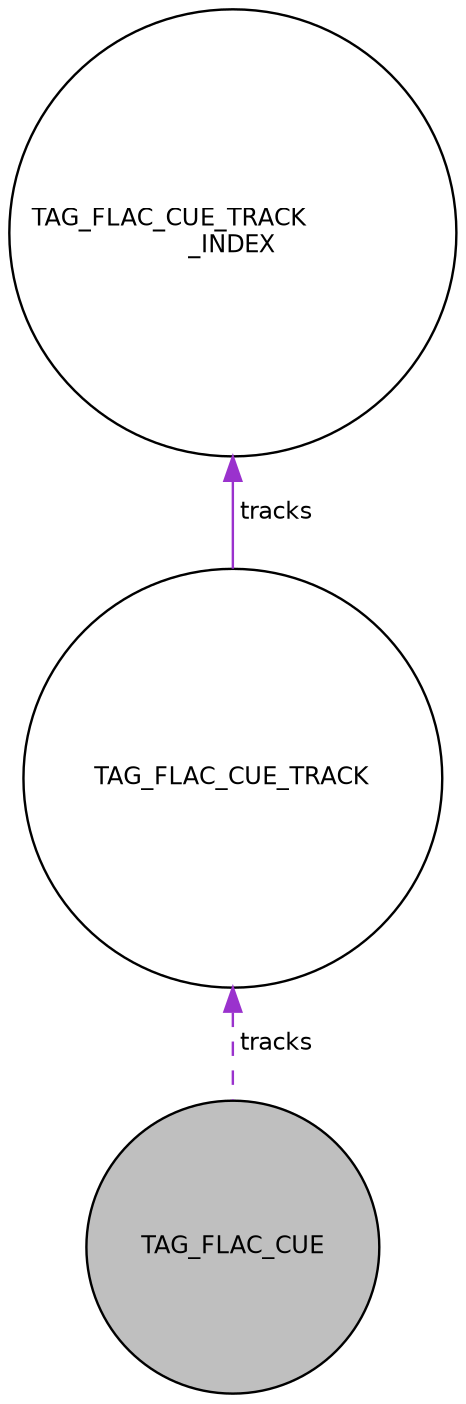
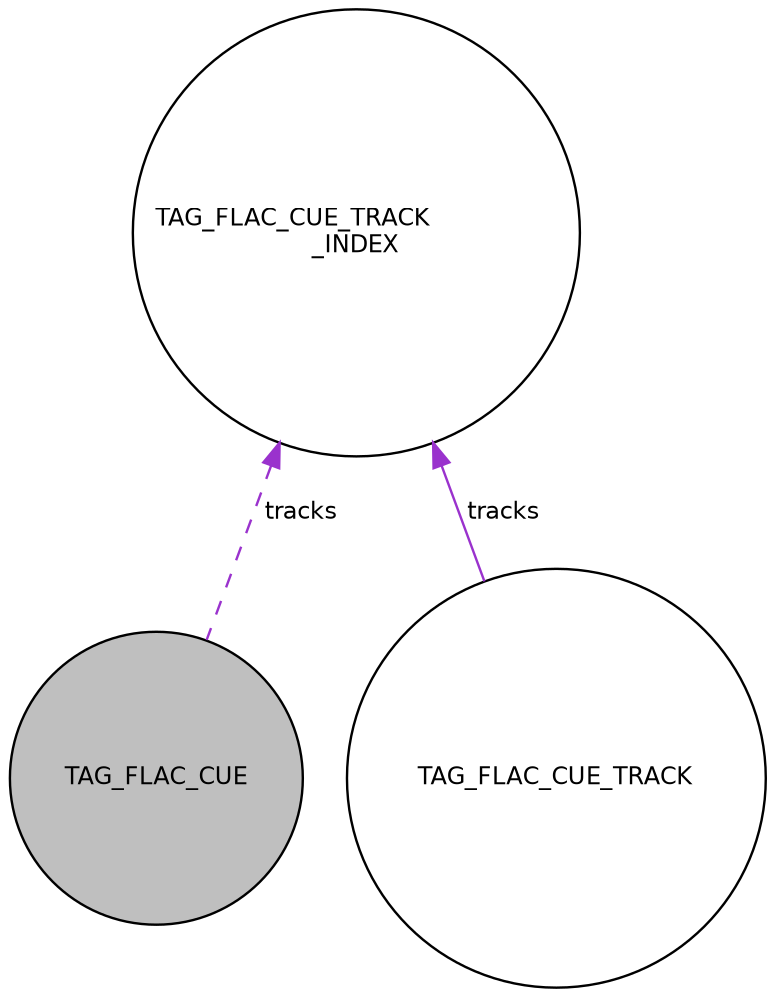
edge "TAG_FLAC_CUE" -> "TAG_FLAC_CUE_TRACK": now "TAG_FLAC_CUE" -> "TAG_FLAC_CUE_TRACK _INDEX"
